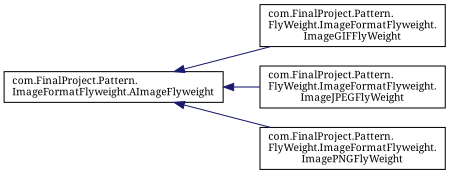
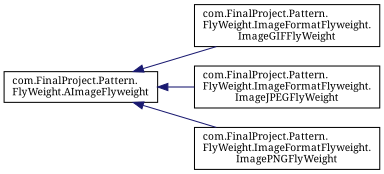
node "com.FinalProject.Pattern. ImageFormatFlyweight.AImageFlyweight": label "com.FinalProject.Pattern. ImageFormatFlyweight.AImageFlyweight" -> "com.FinalProject.Pattern. FlyWeight.AImageFlyweight"
